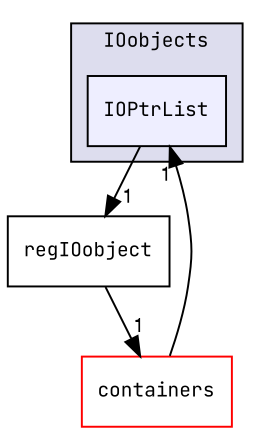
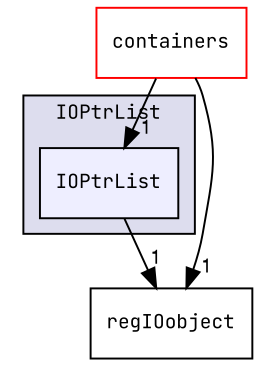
cluster "IOobjects": label "IOobjects" -> "IOPtrList"
edge "regIOobject" -> "containers": reversed
